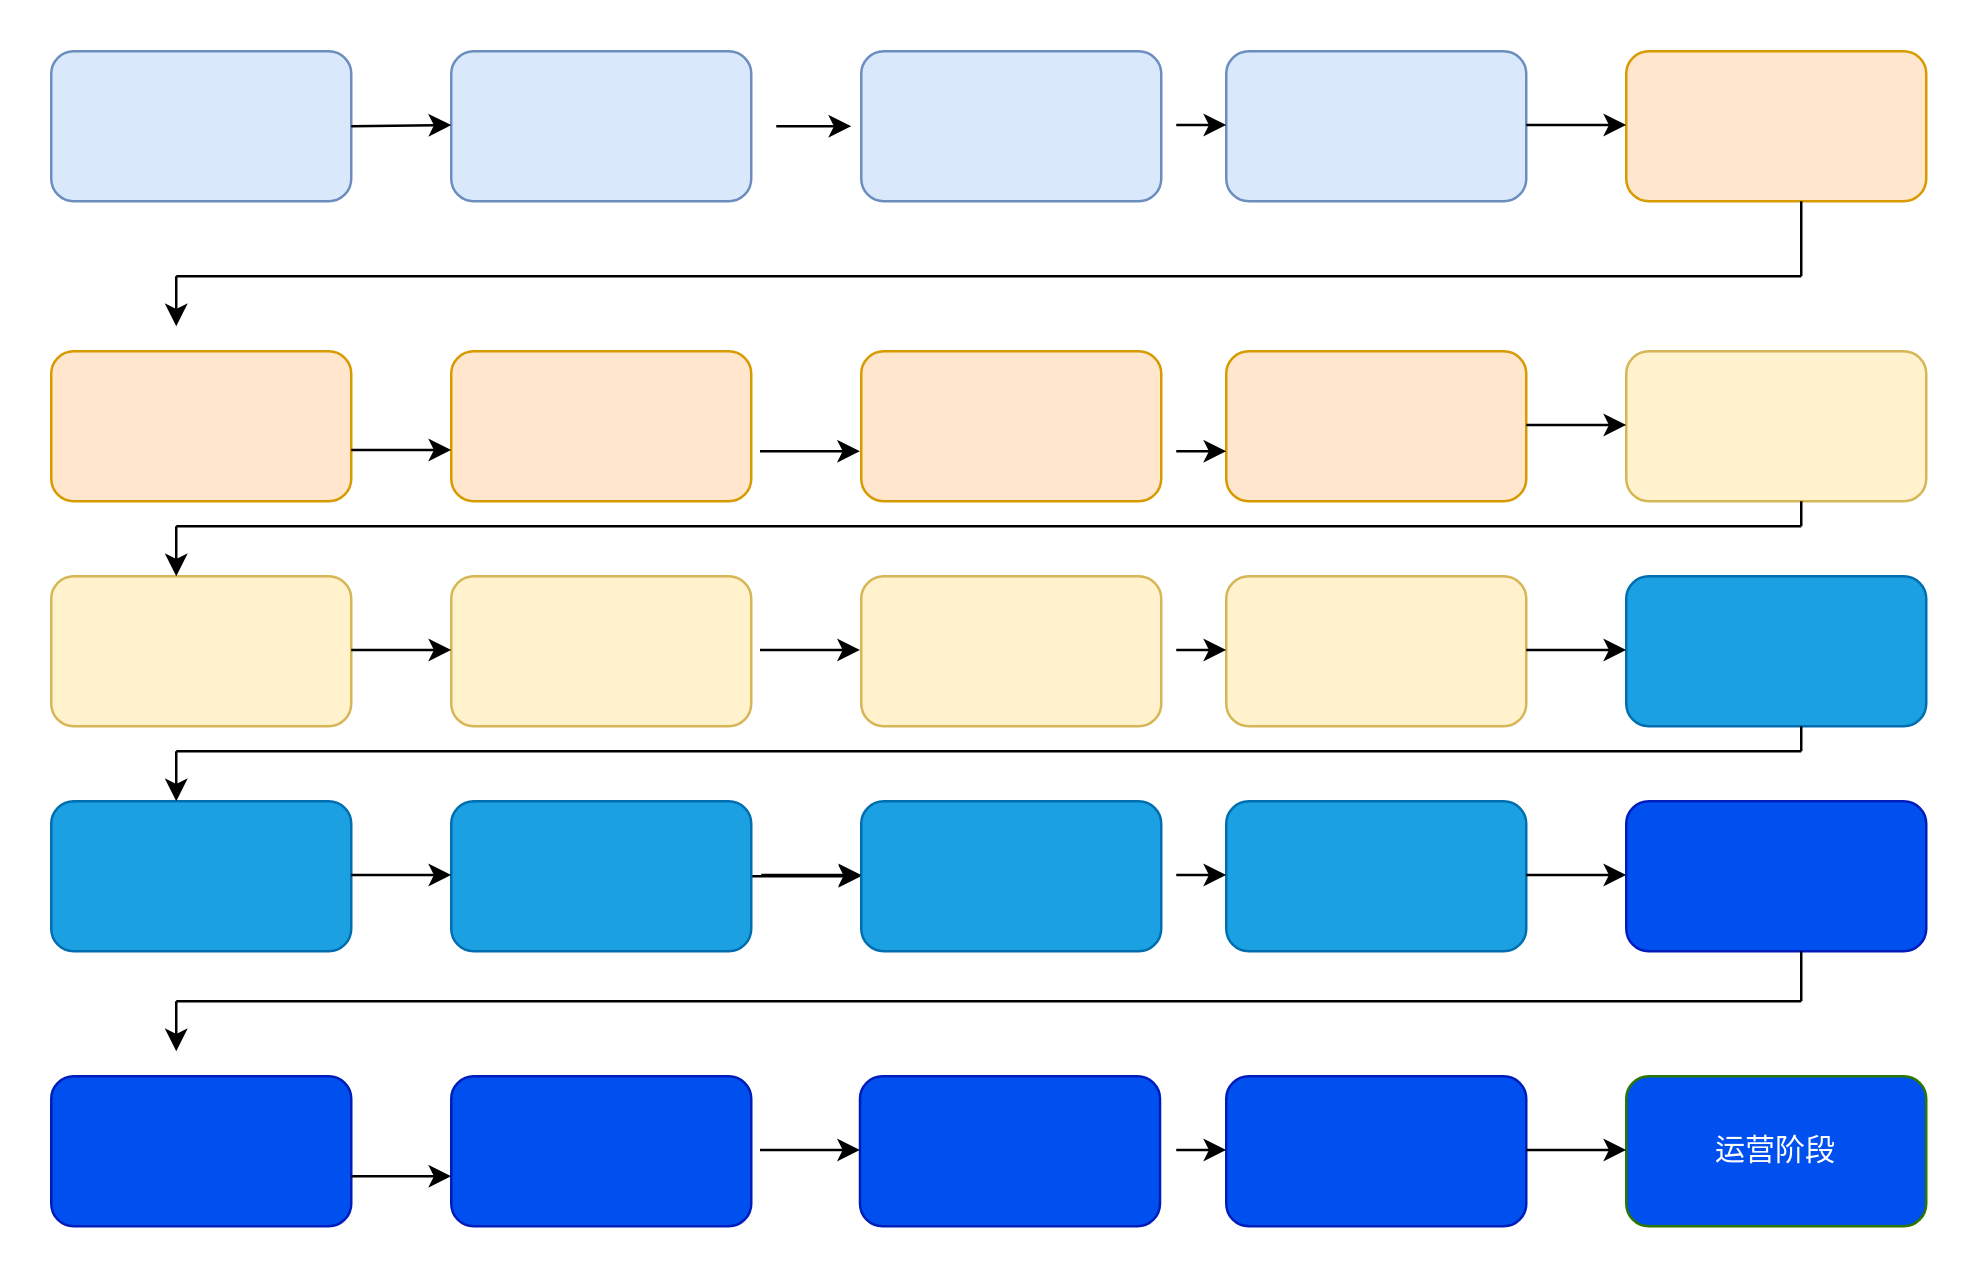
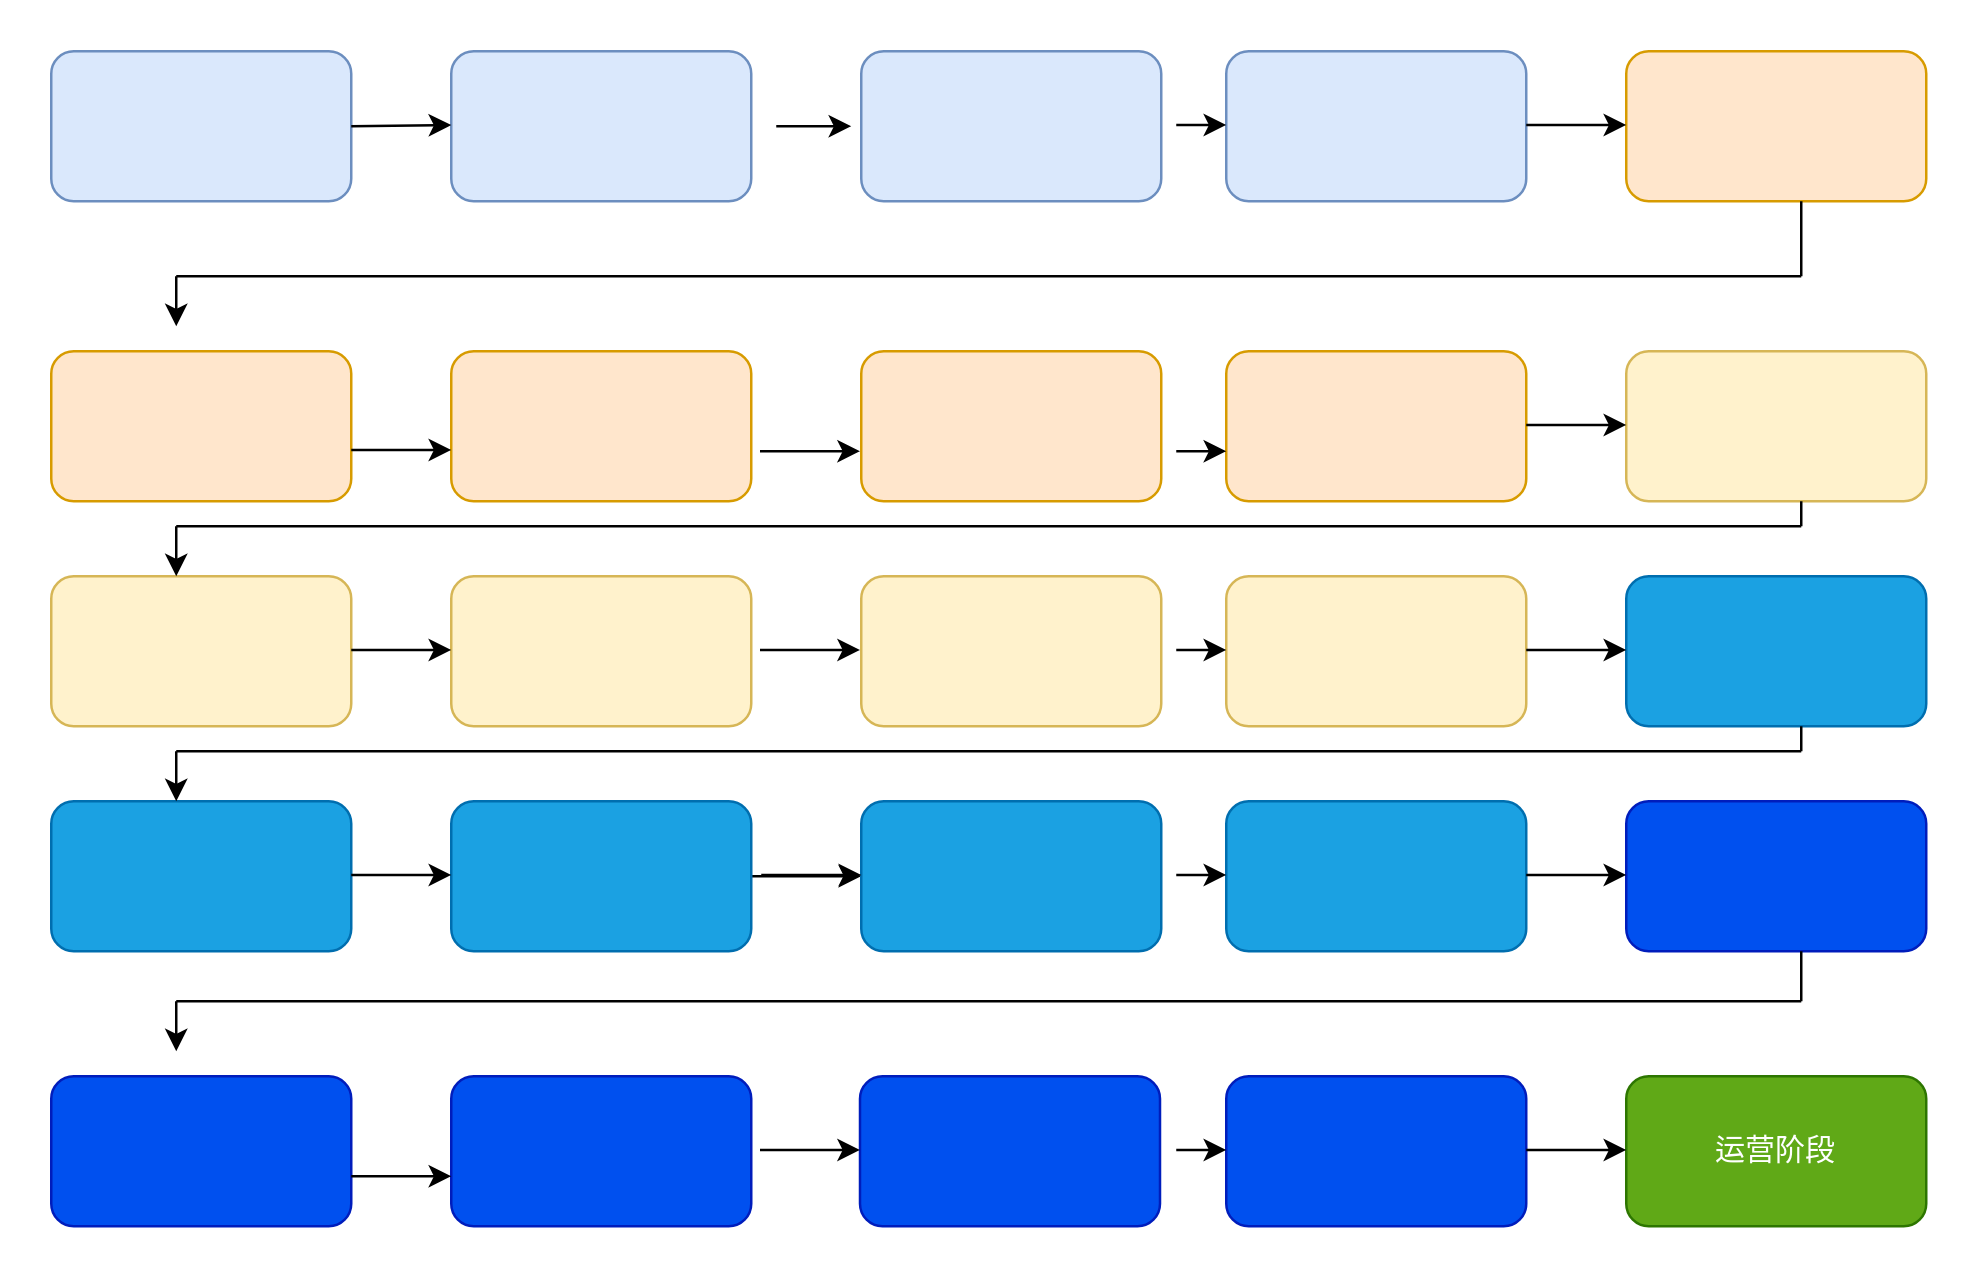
node "运营阶段": fillcolor #0050ef -> #60a917
